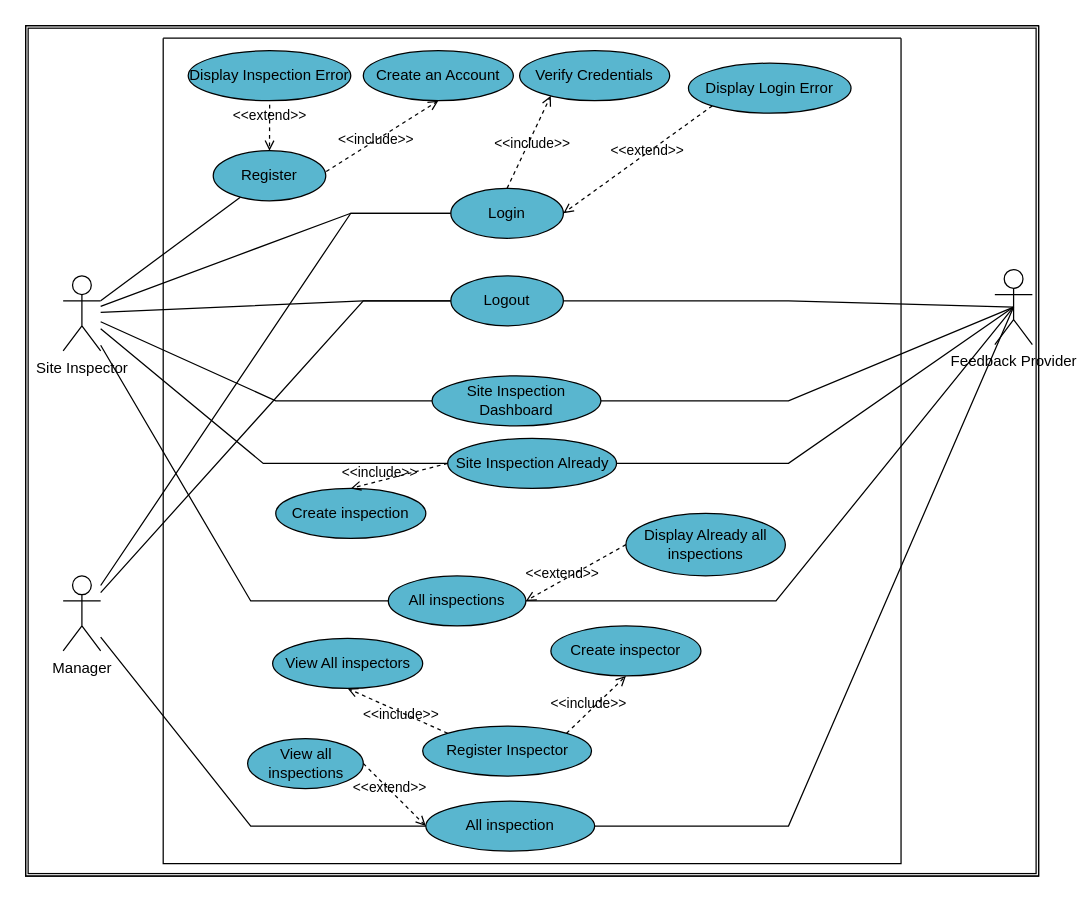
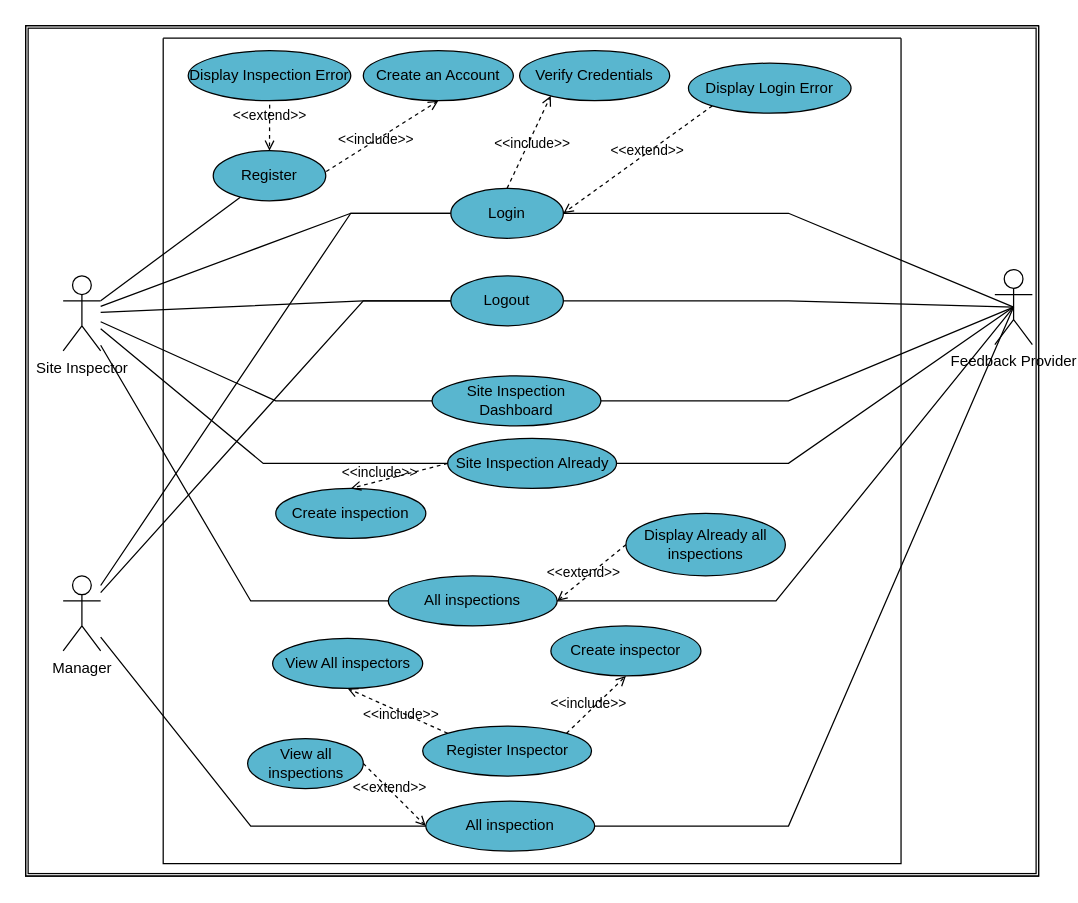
edge "Login" -- "Feedback Provider": added
node "All inspections": size 138x50 -> 169x50
